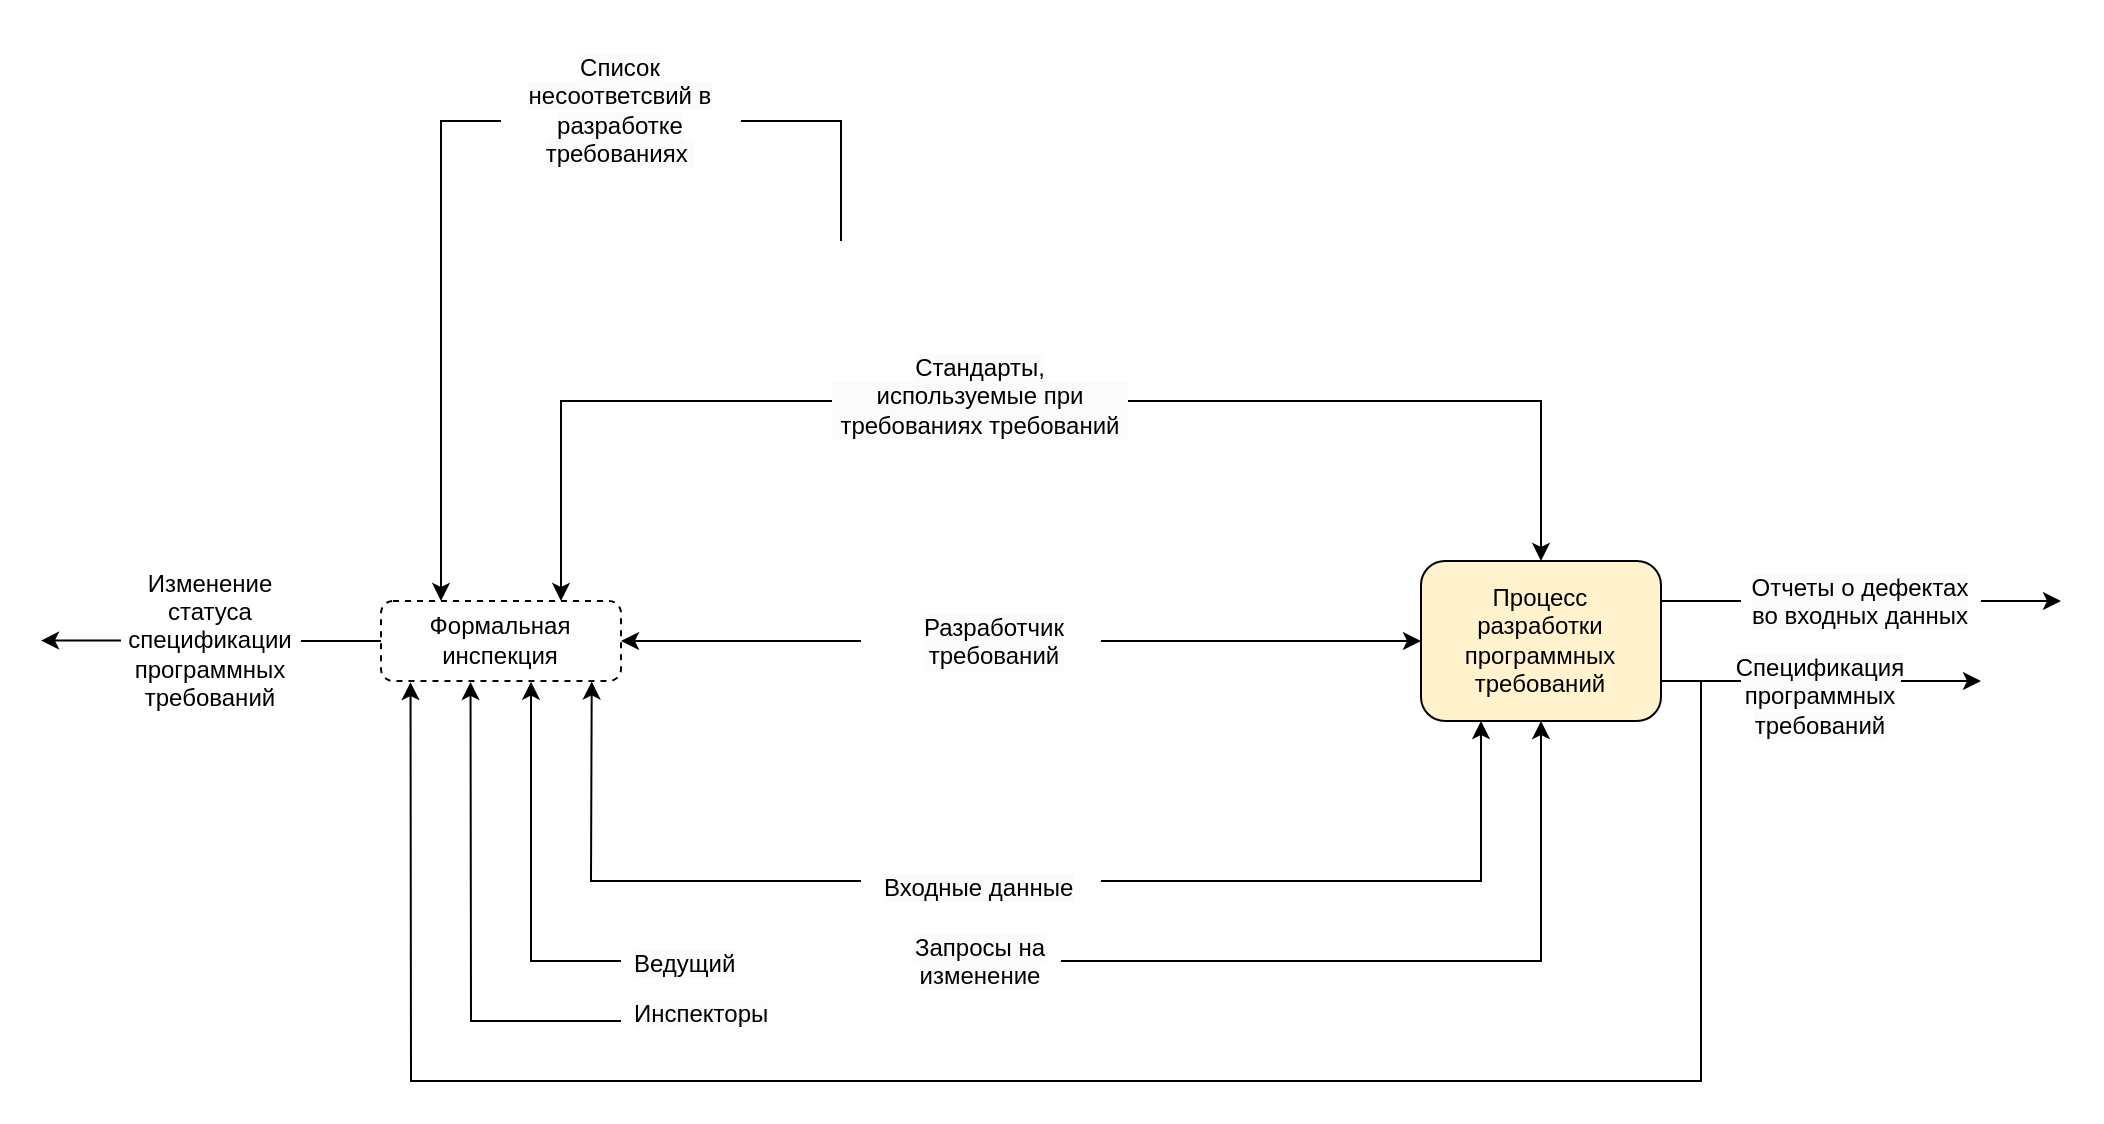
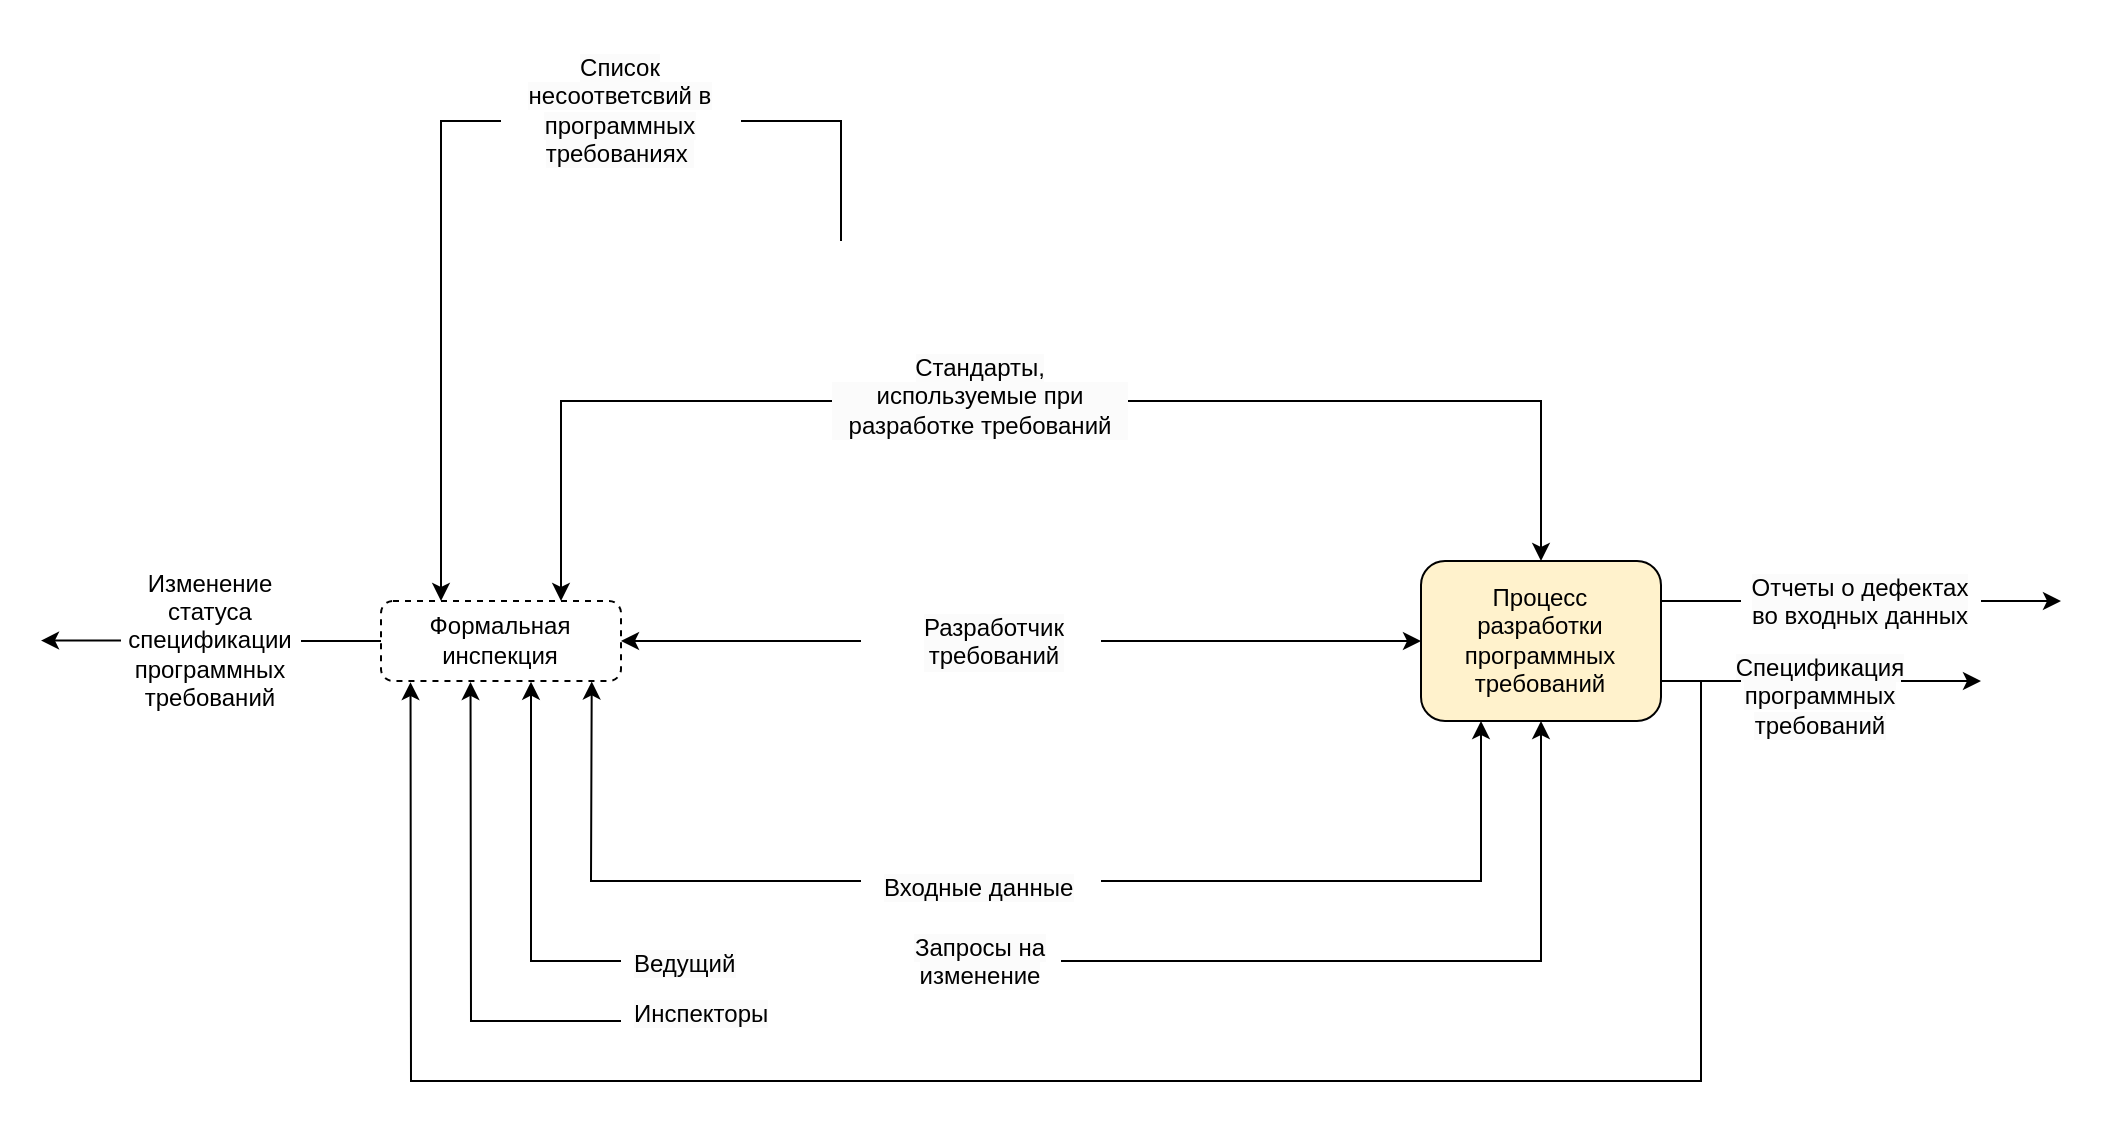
node "Список несоответсвий в разработке требованиях": label "Список несоответсвий в разработке требованиях" -> "Список несоответсвий в программных требованиях"
node "Стандарты, используемые при требованиях требований": label "Стандарты, используемые при требованиях требований" -> "Стандарты, используемые при разработке требований"
